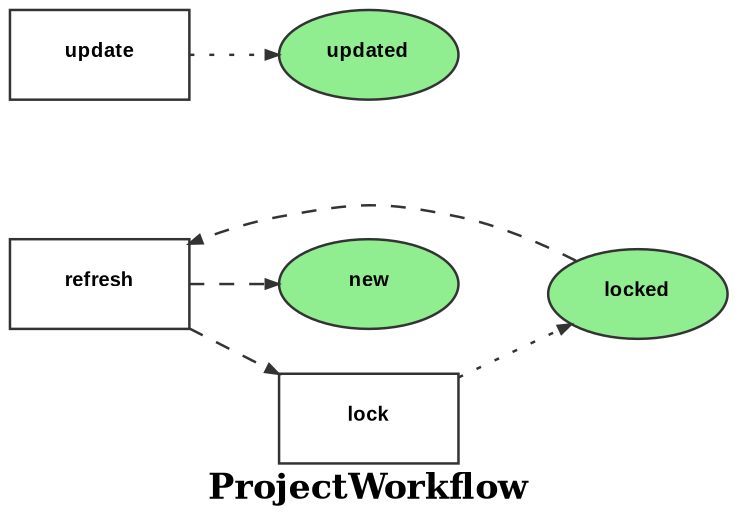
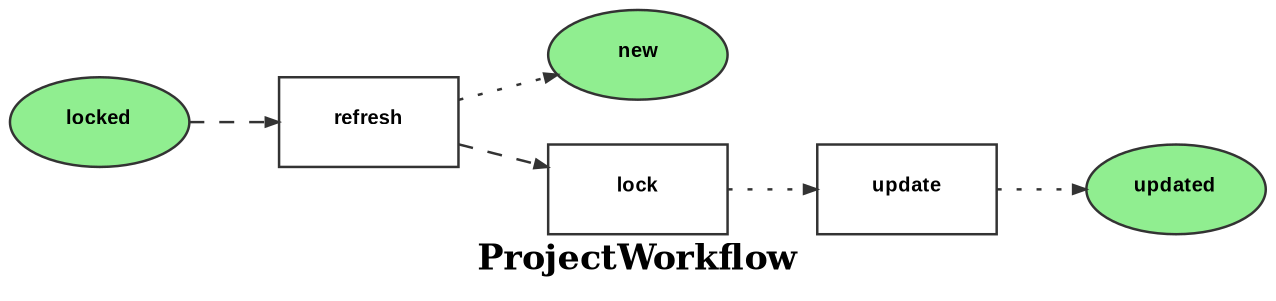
edge "refresh" -> "new": style dashed -> dotted
edge "lock" -> "locked": now "lock" -> "update"
